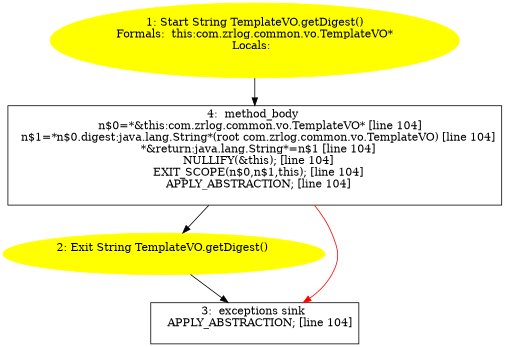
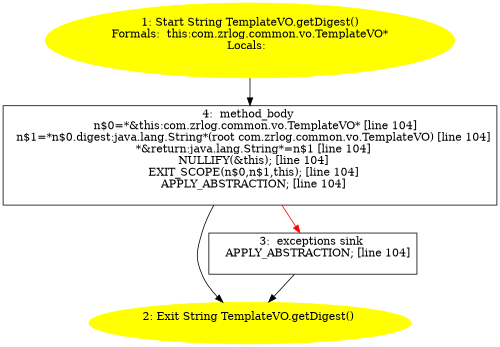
edge "2: Exit String TemplateVO.getDigest()" -> "3:  exceptions sink APPLY_ABSTRACTION; [line 104]": reversed
